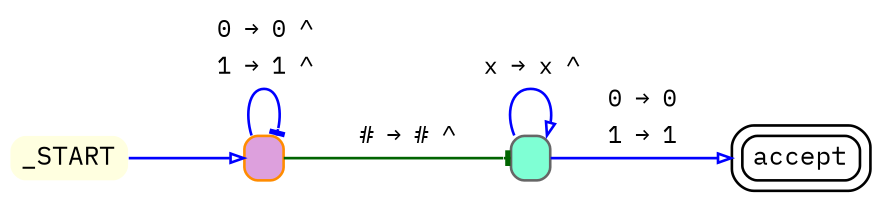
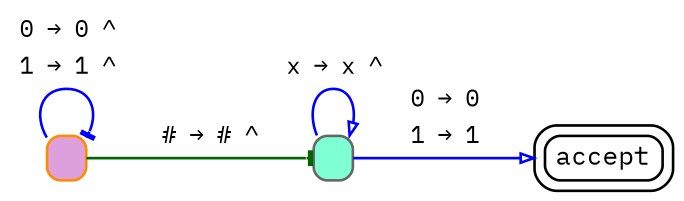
node "_START": removed
